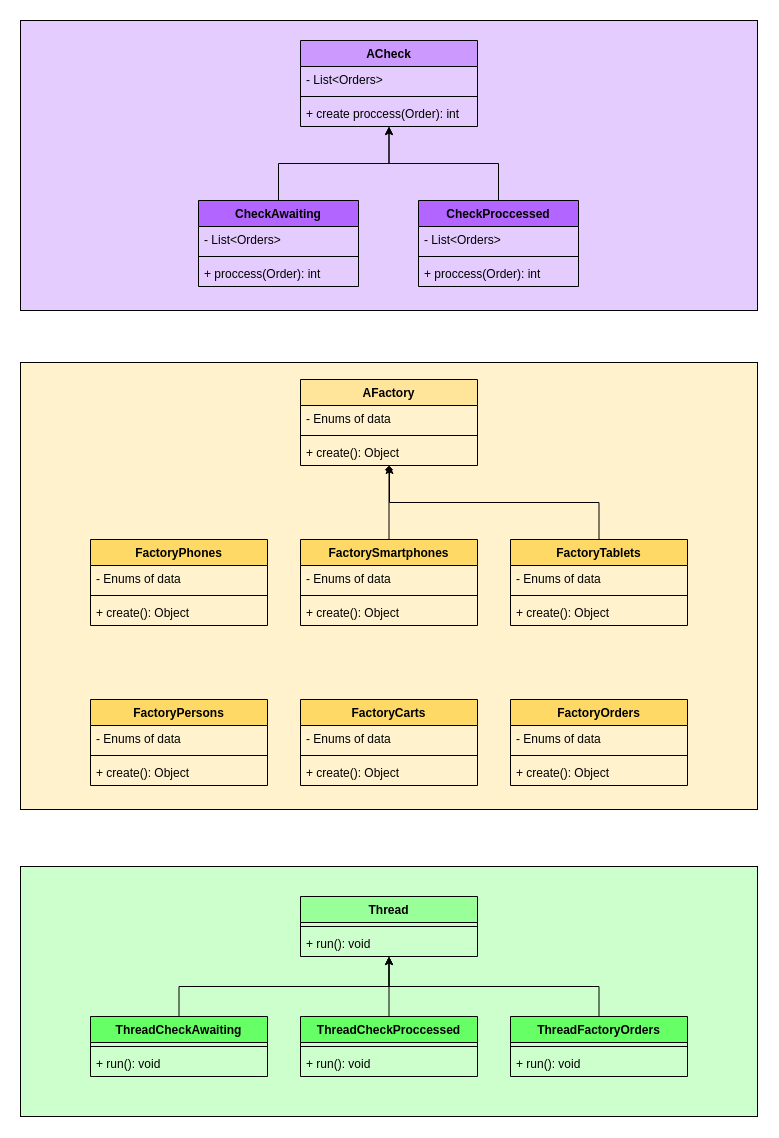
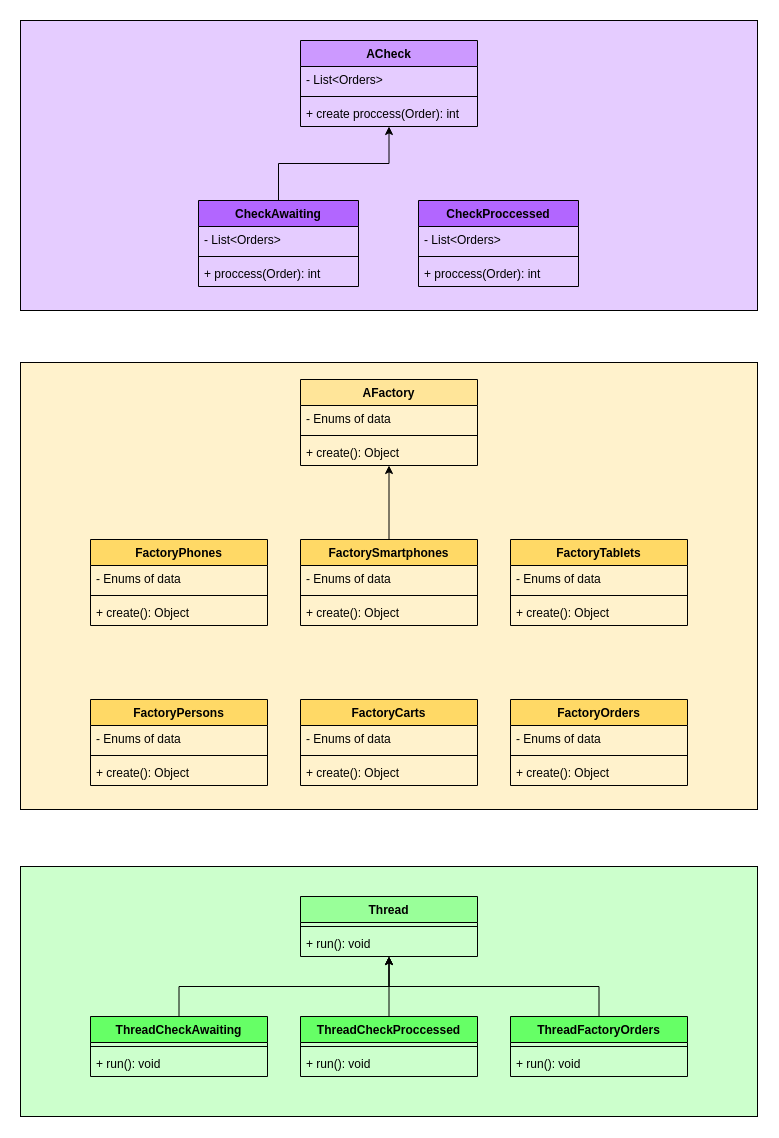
edge "CheckProccessed" -> "ACheck": removed
edge "FactoryTablets" -> "AFactory": removed
edge "FactorySmartphones" -> "AFactory": arrowhead diamond -> classic
